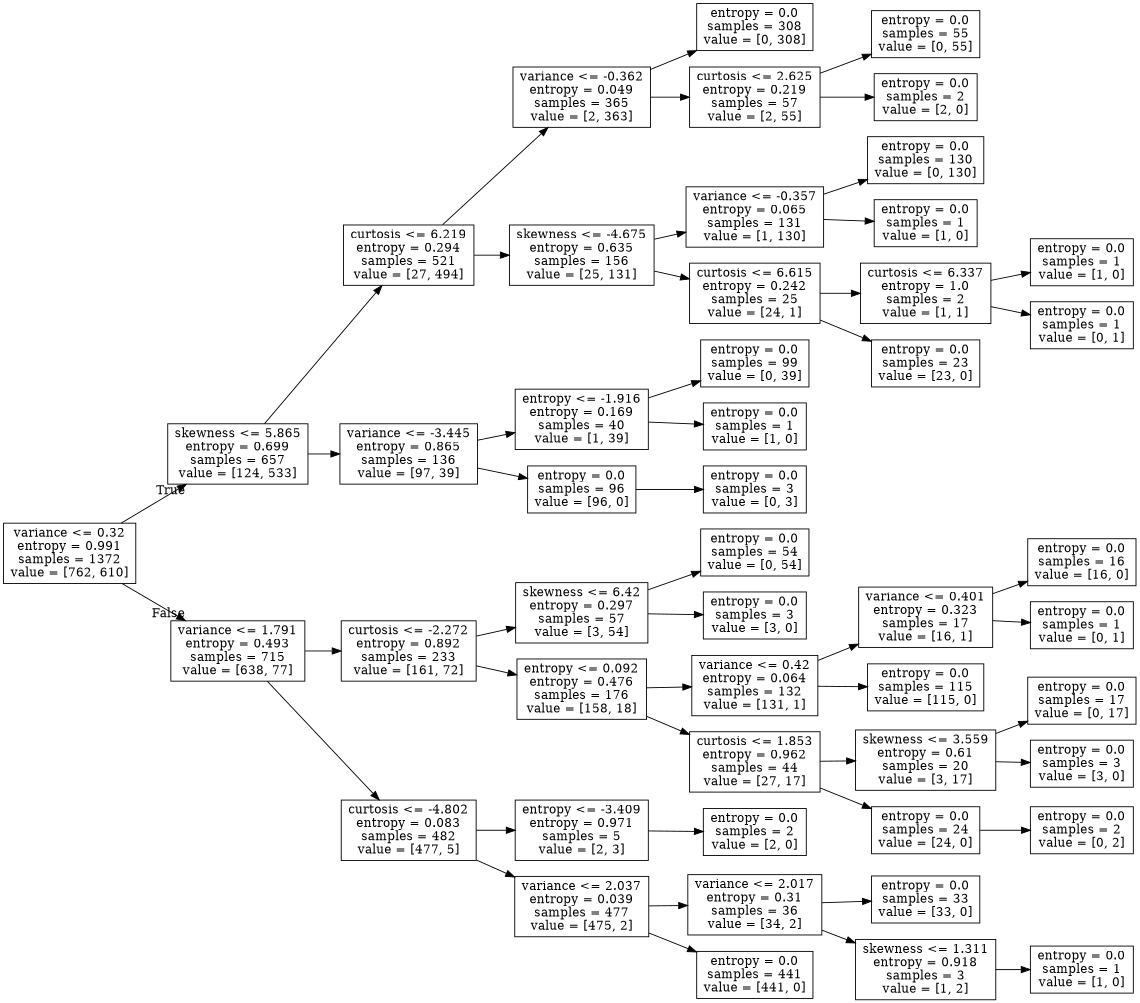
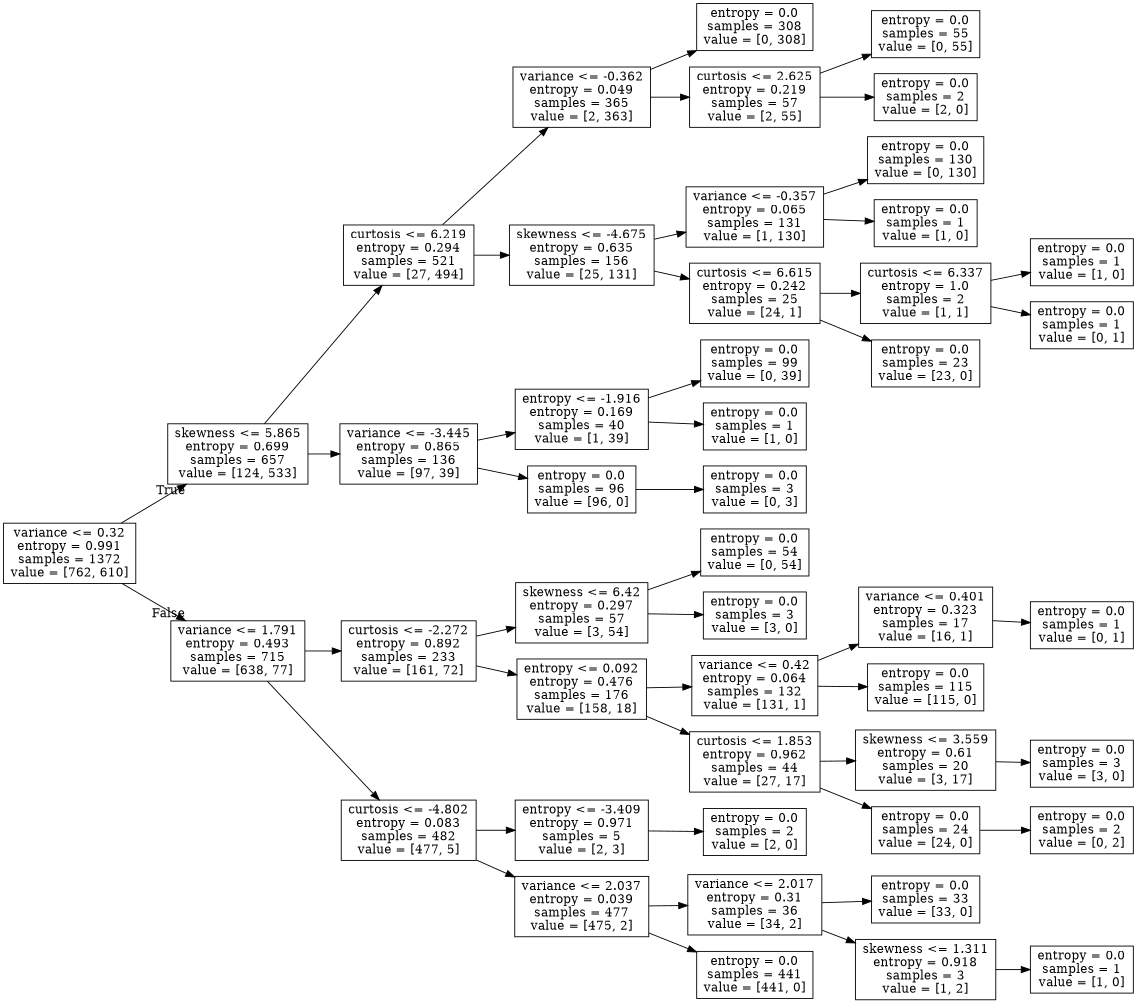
node "entropy = 0.0 samples = 16 value = [16, 0]": removed
node "entropy = 0.0 samples = 17 value = [0, 17]": removed
